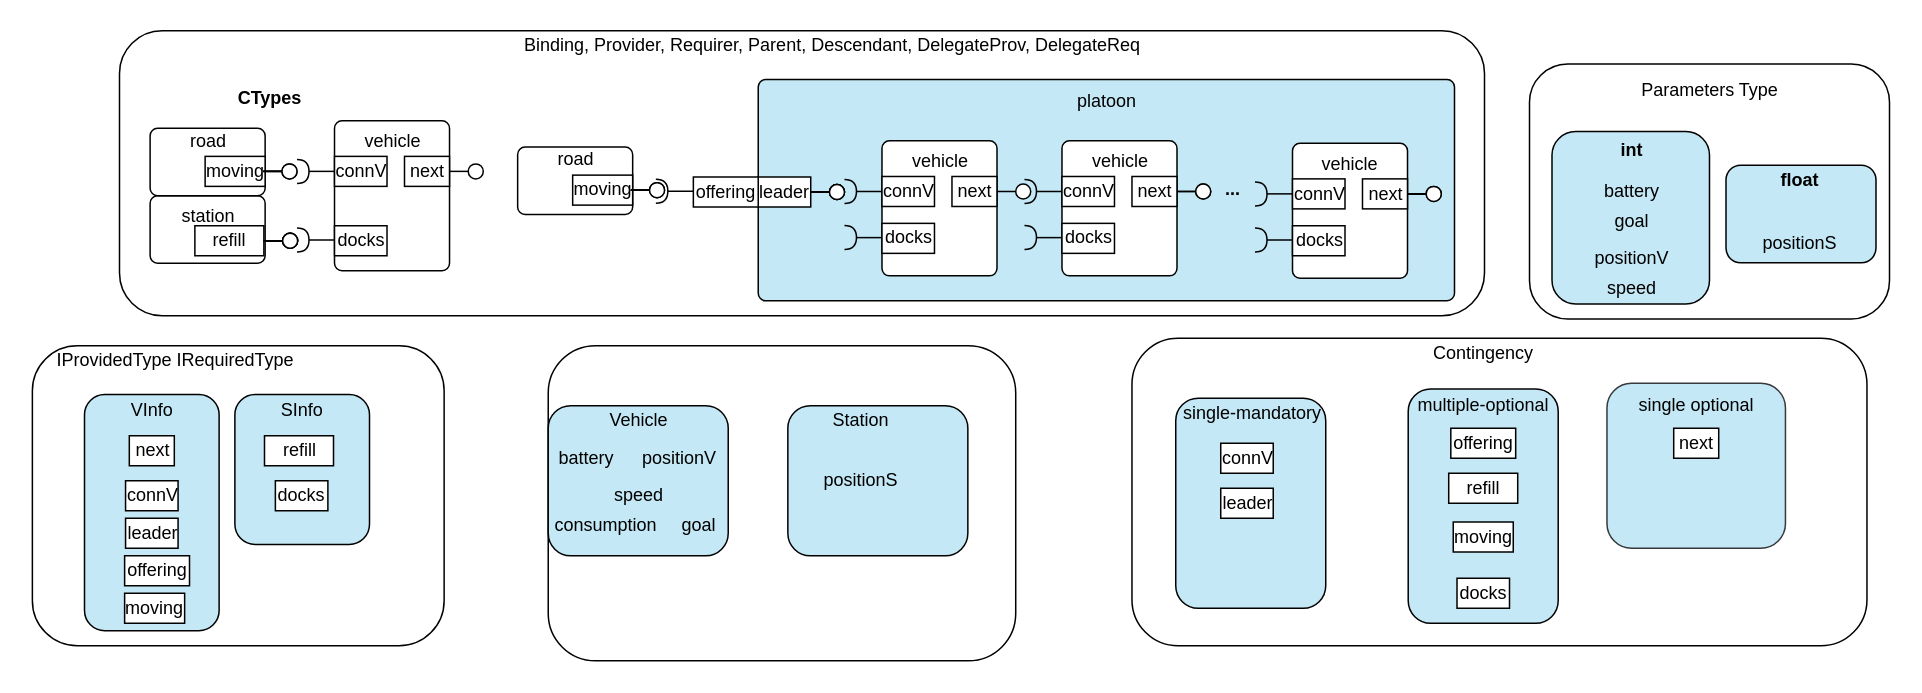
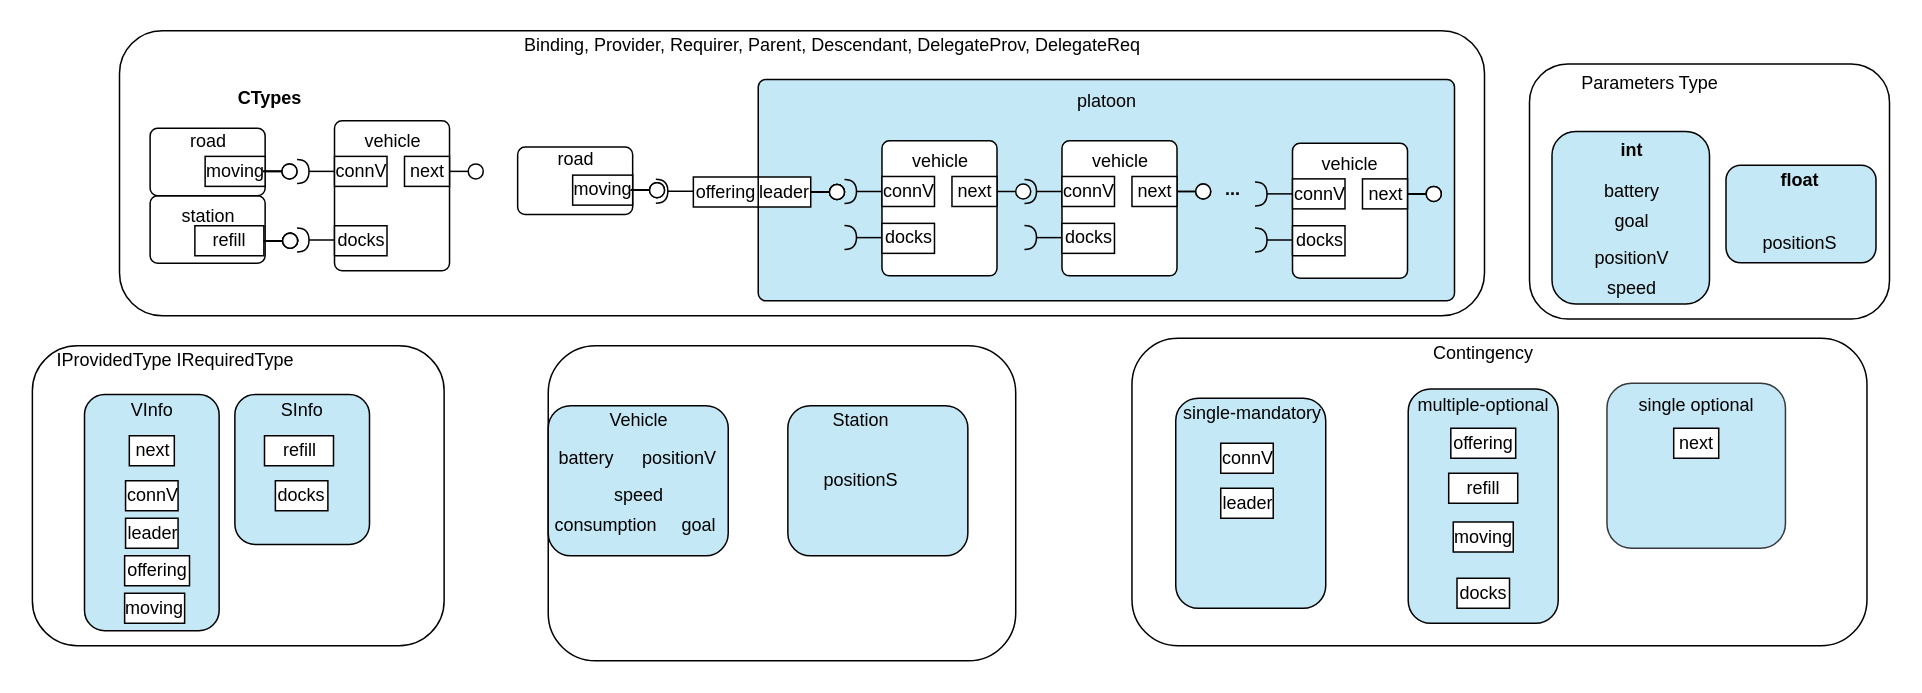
node "Parameters Type": moved (1709, 90) -> (1649, 83)
